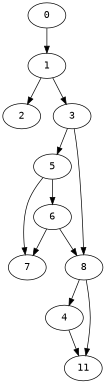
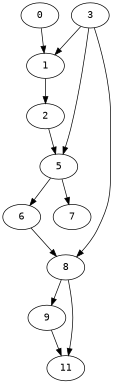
edge "1" -> "3": reversed
edge "2" -> "5": added
edge "6" -> "7": removed
node "4": label "4" -> "9"
